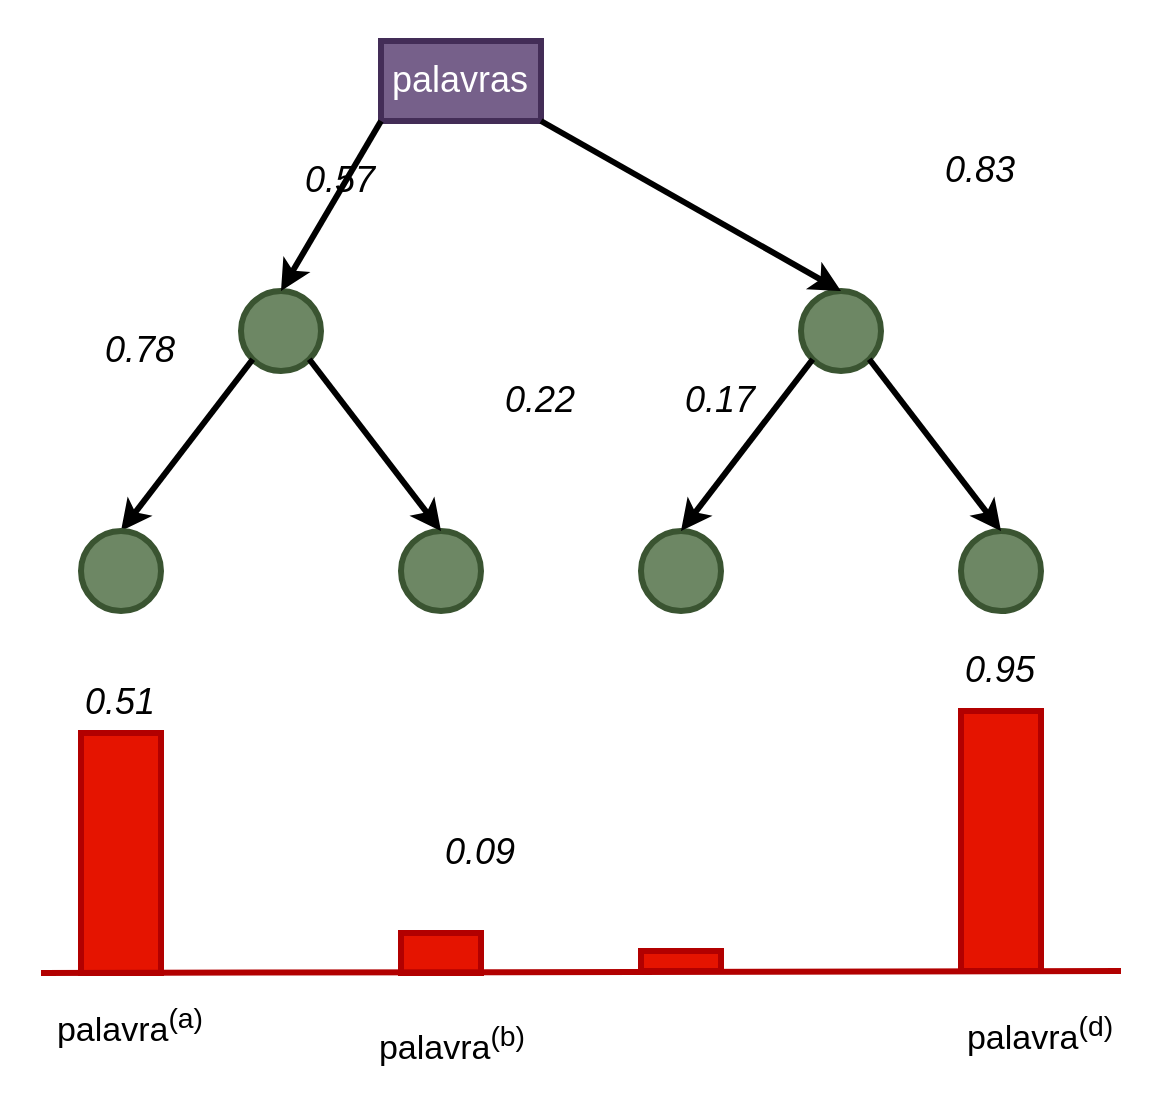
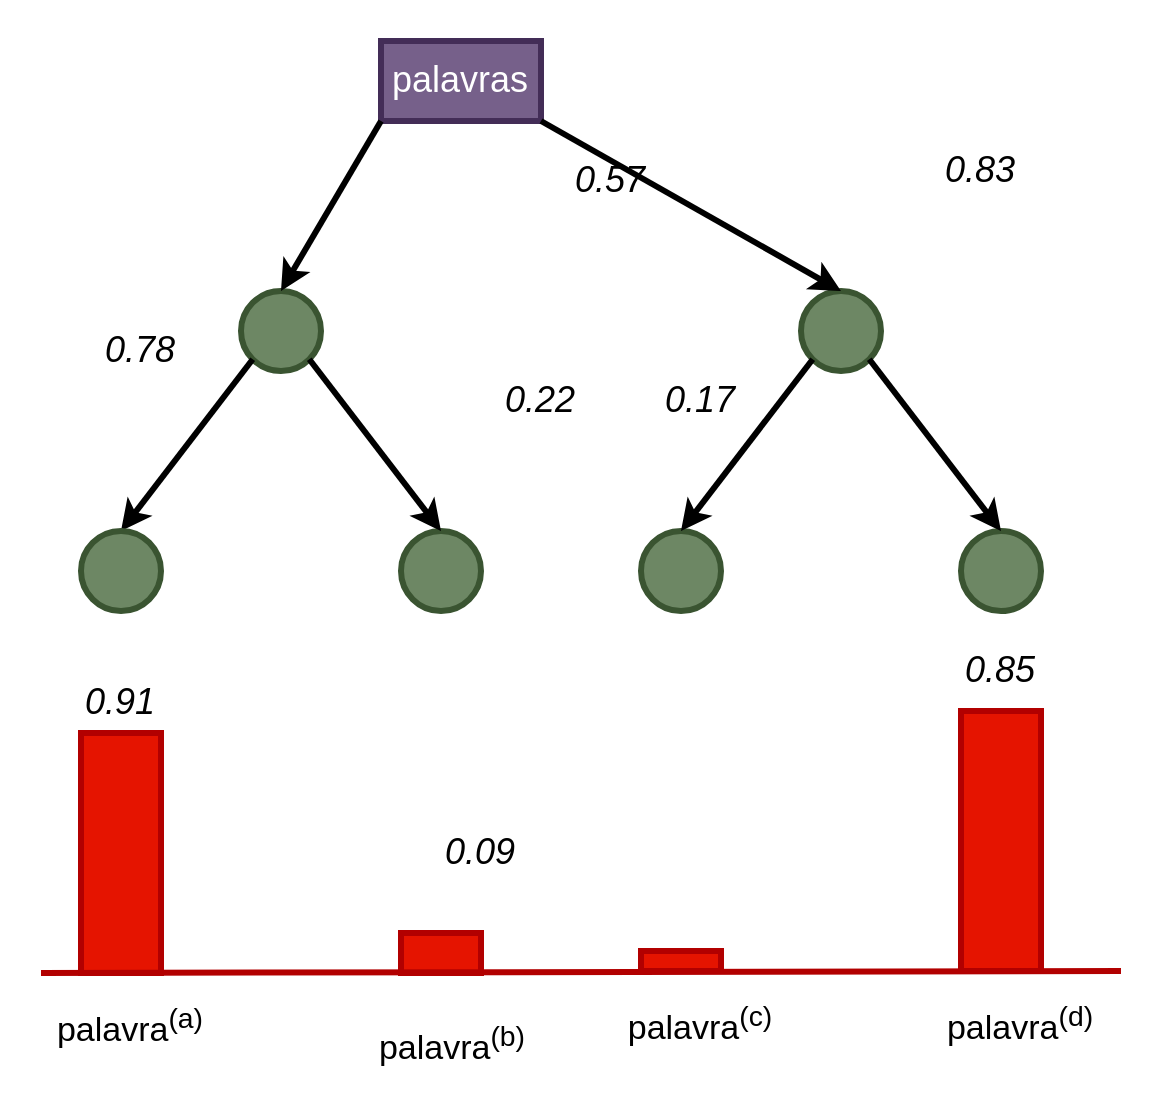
node "0.57": moved (341, 181) -> (611, 181)
node "0.17": moved (721, 401) -> (701, 401)
node "0.95": label "0.95" -> "0.85"
node "0.51": label "0.51" -> "0.91"
node "palavra(c)": added
node "palavra(d)": moved (1041, 1035) -> (1021, 1025)
